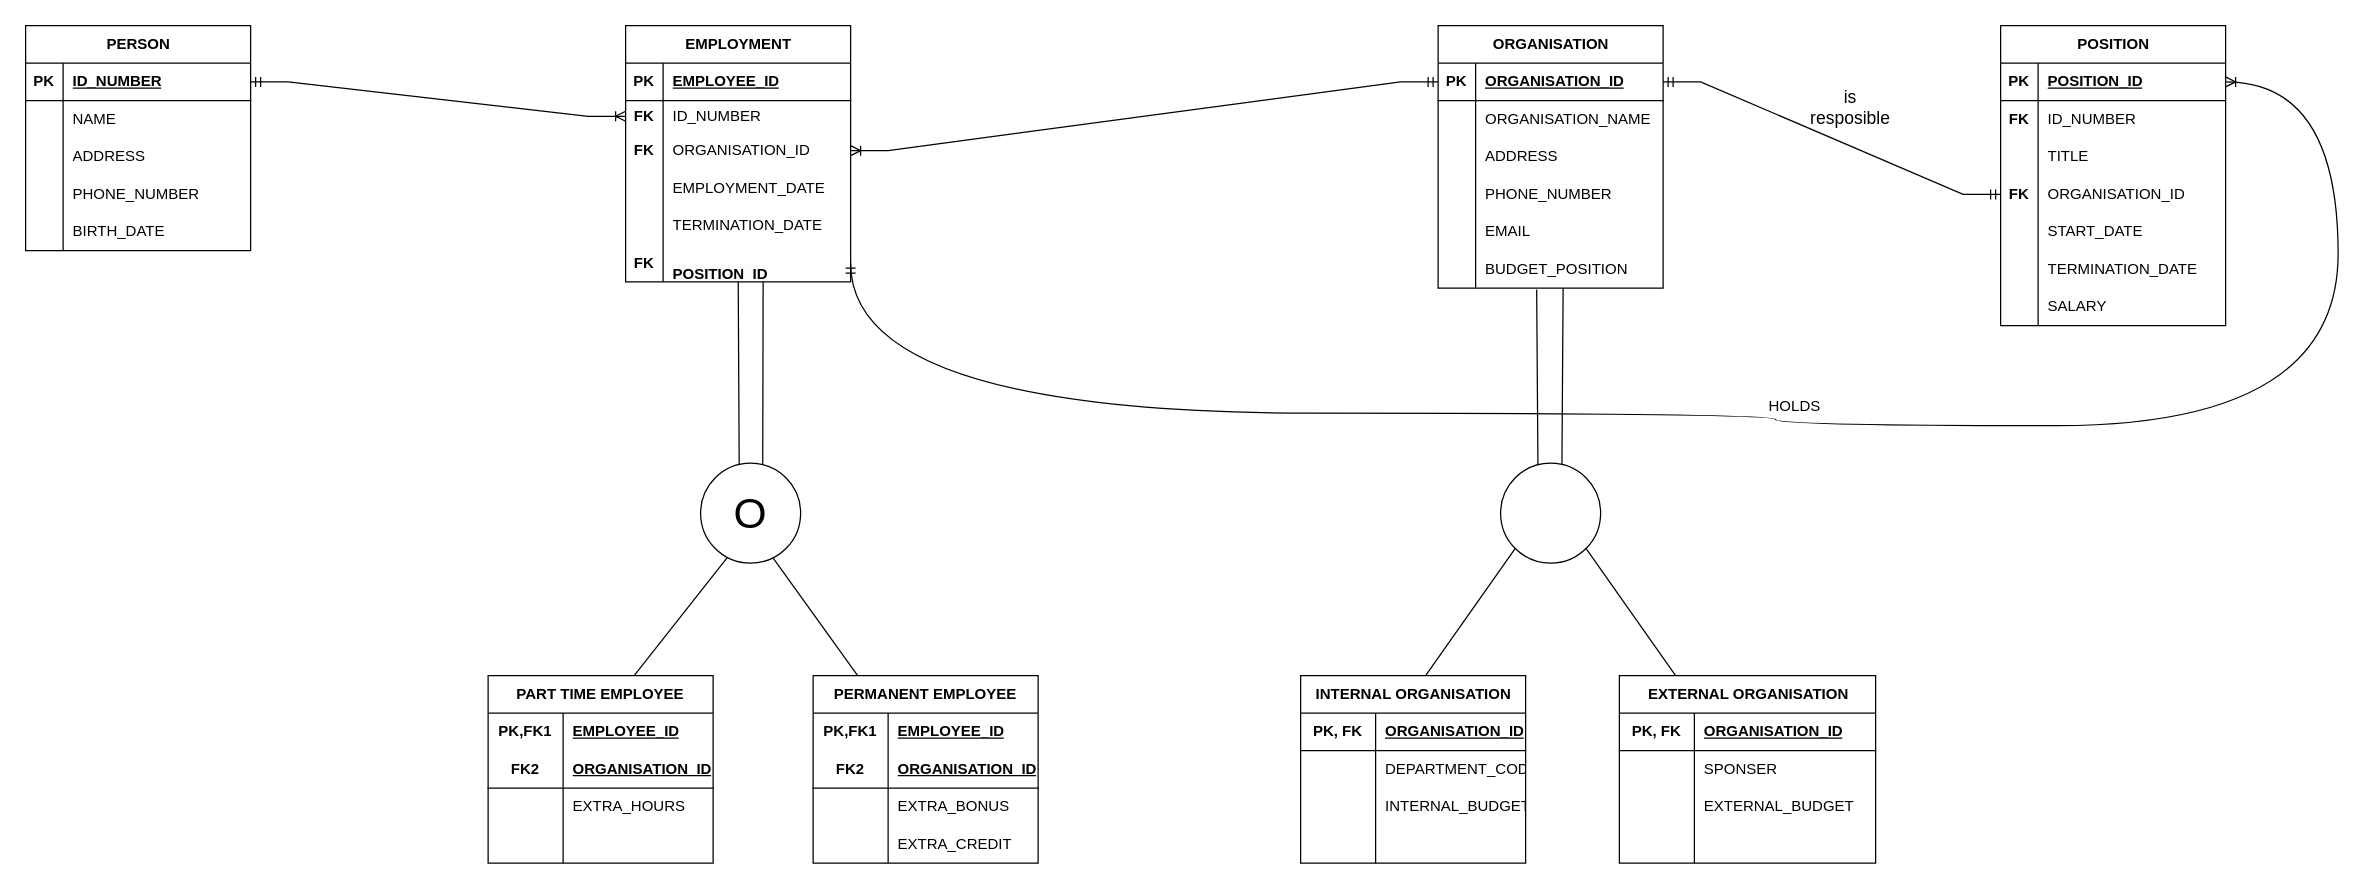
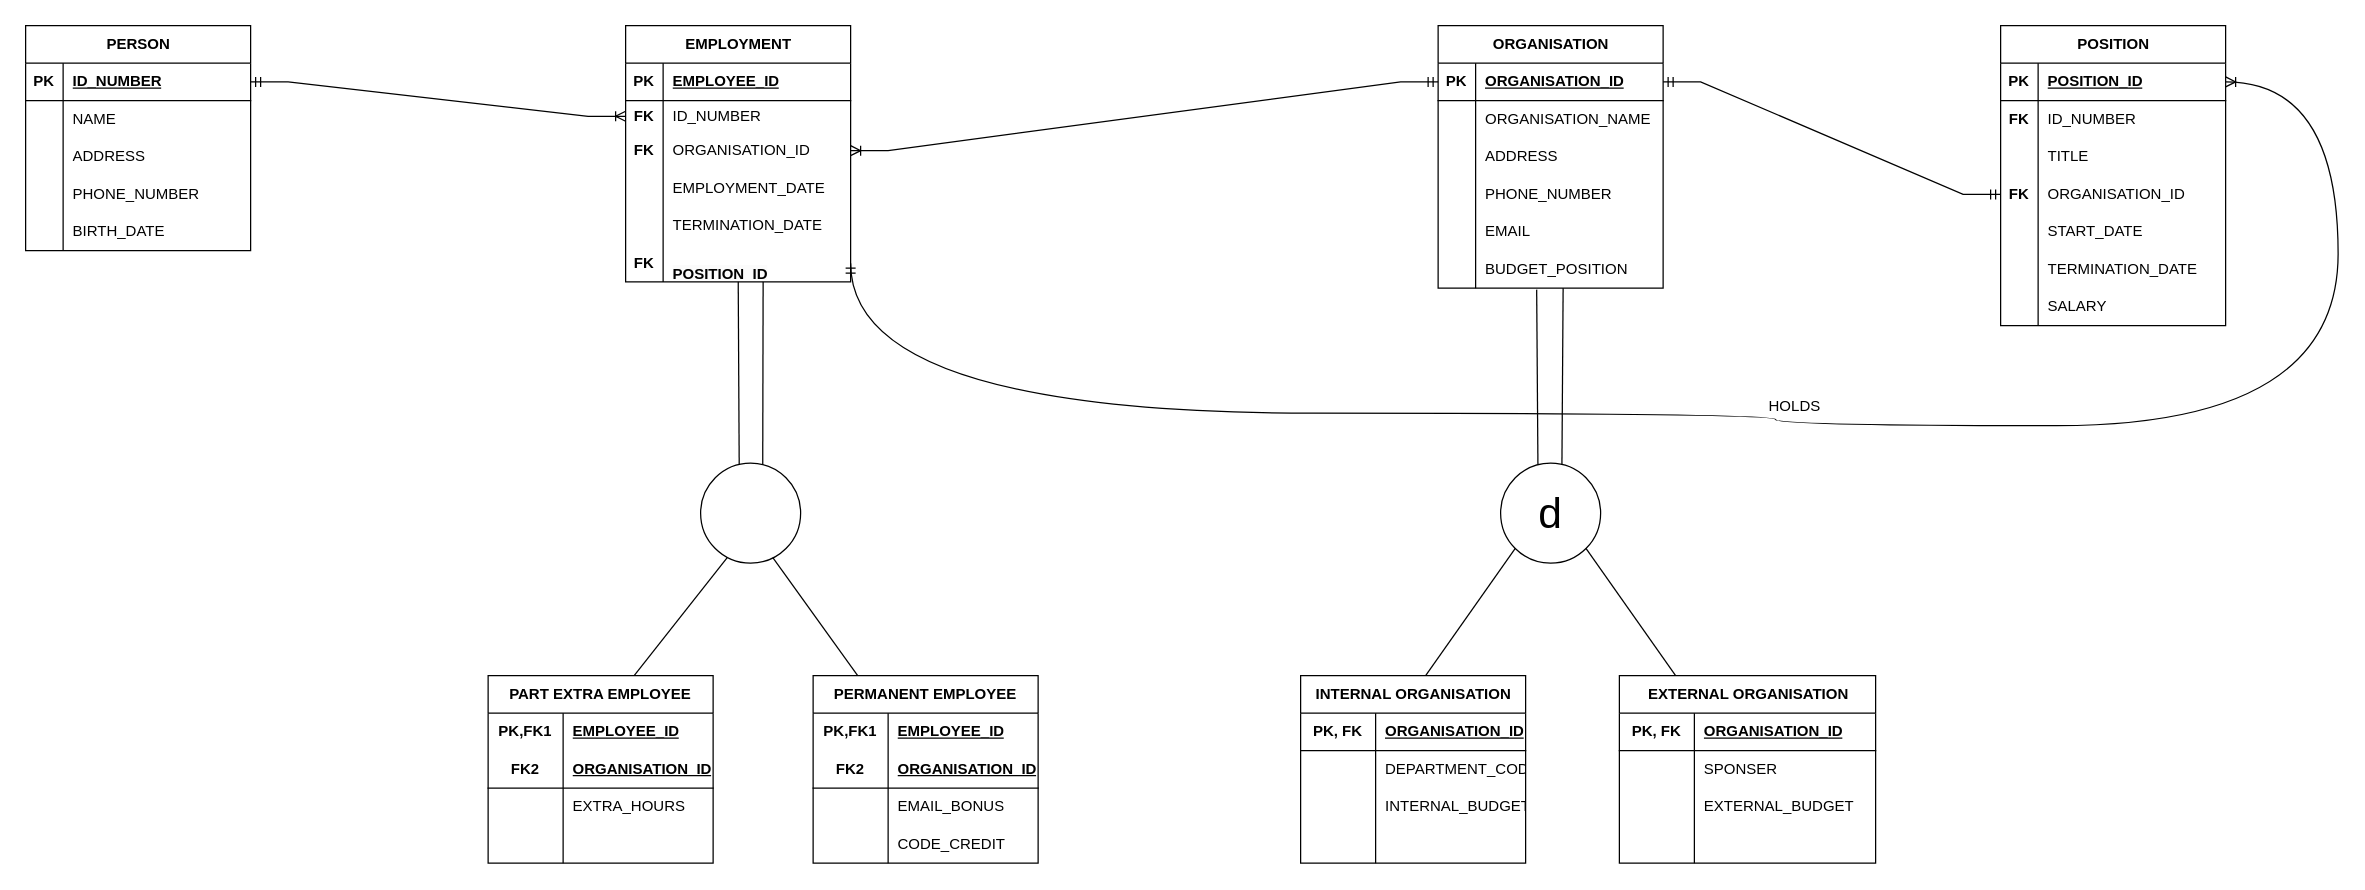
node "is resposible": removed
node "O": removed
node "d": added
node "PART TIME EMPLOYEE": label "PART TIME EMPLOYEE" -> "PART EXTRA EMPLOYEE"
node "EXTRA_BONUS": label "EXTRA_BONUS" -> "EMAIL_BONUS"
node "EXTRA_CREDIT": label "EXTRA_CREDIT" -> "CODE_CREDIT"
